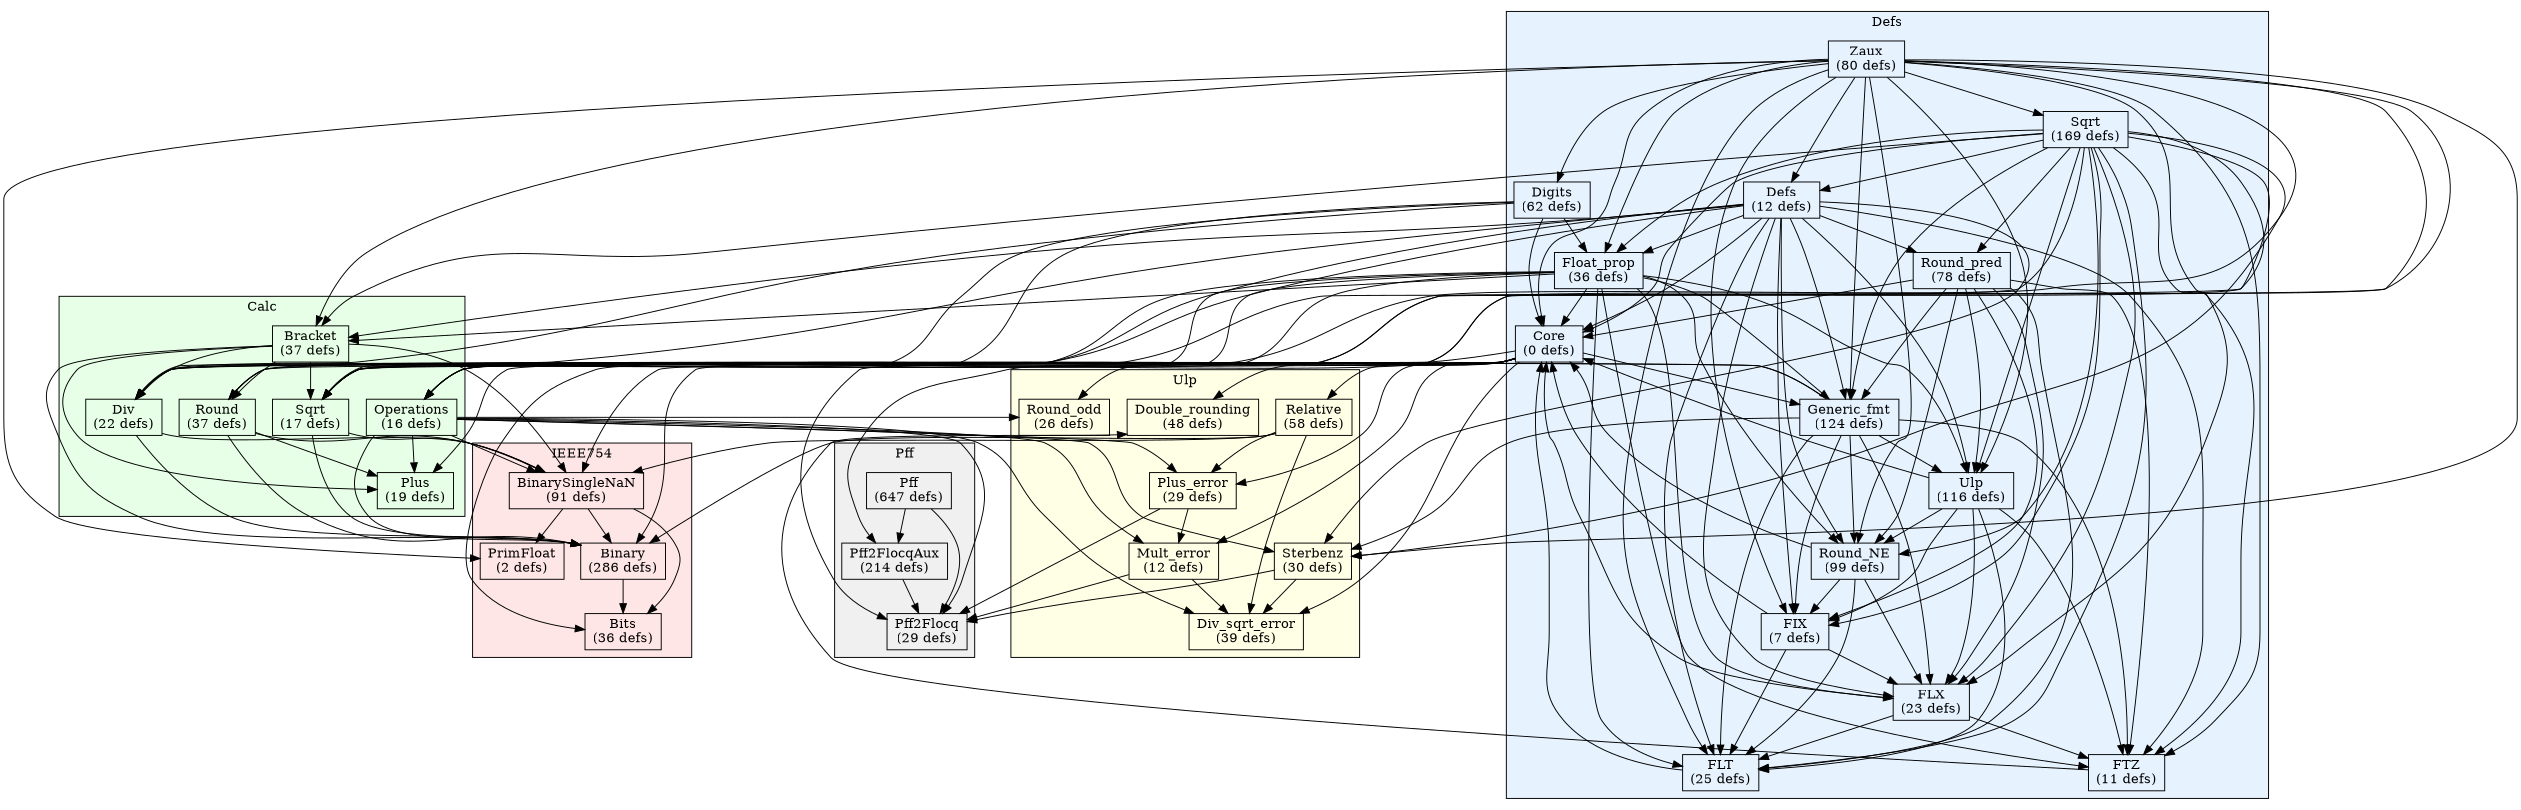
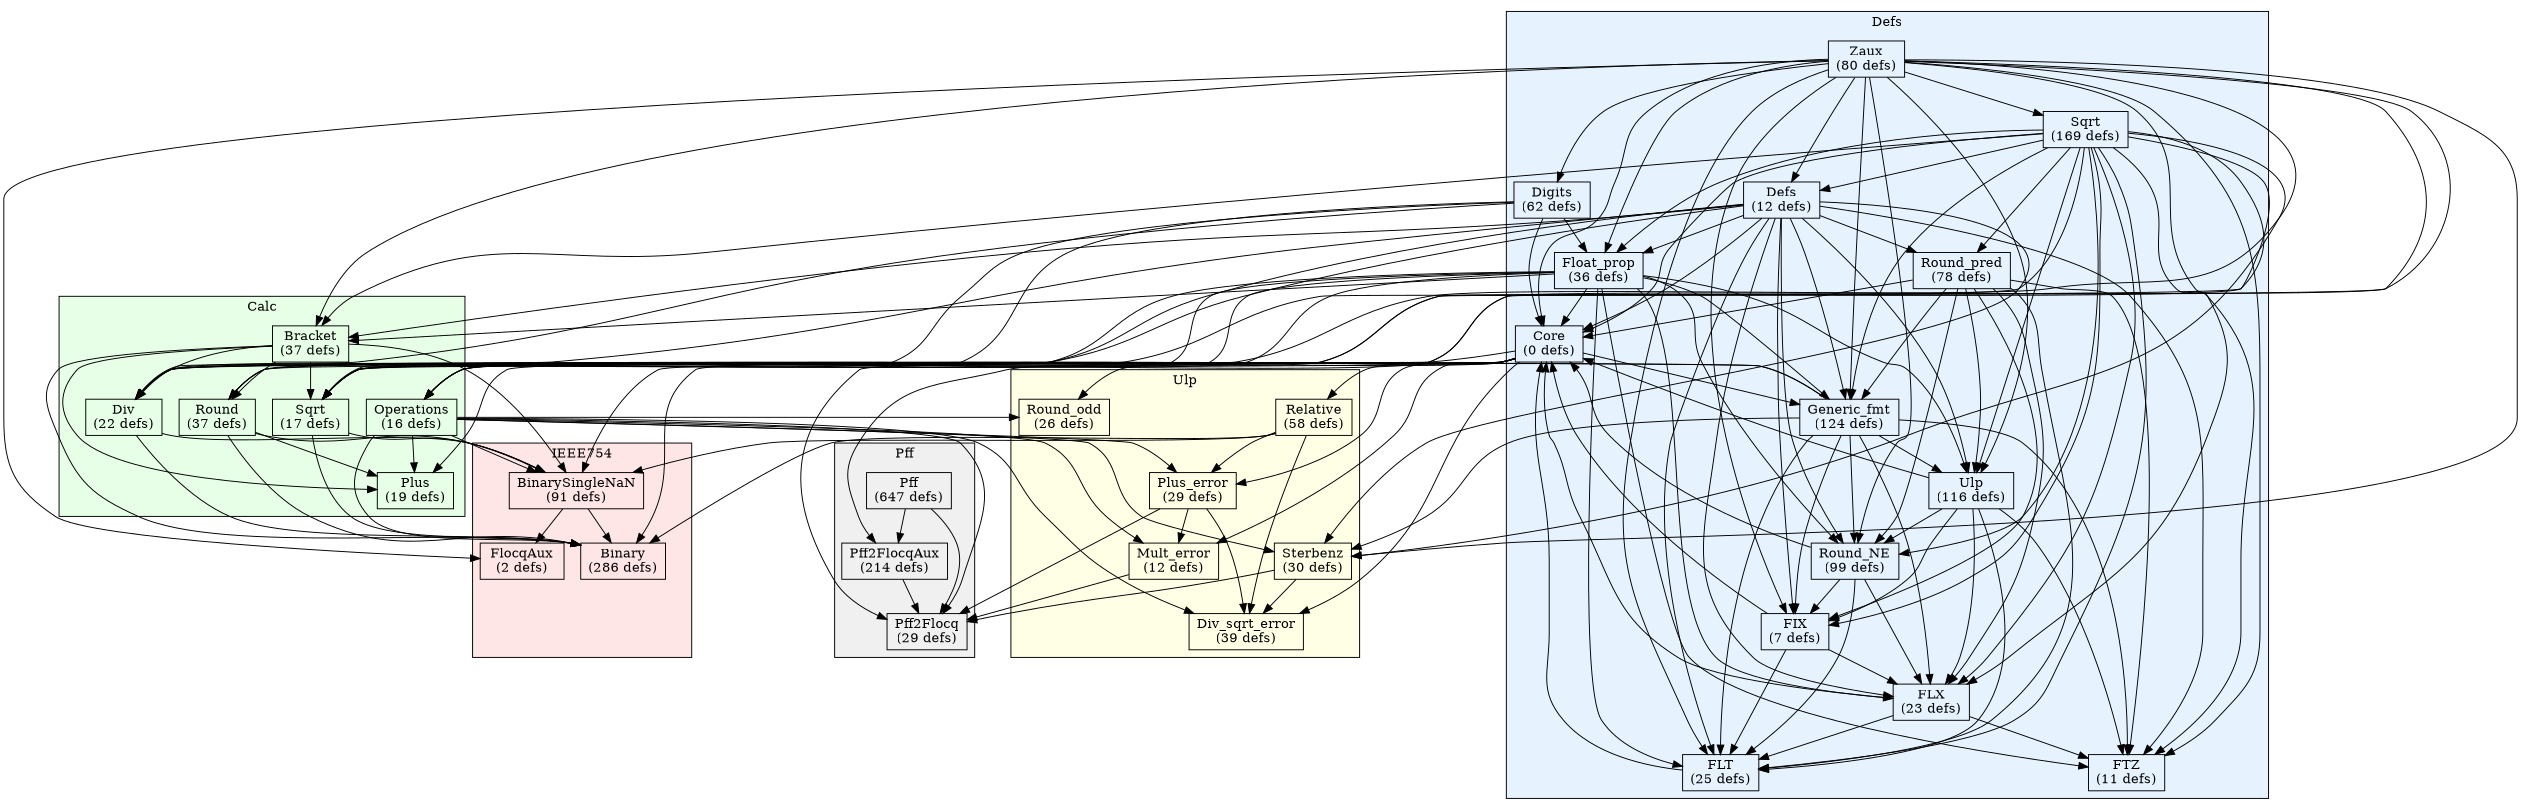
node "Double_rounding (48 defs)": removed
node "PrimFloat (2 defs)": label "PrimFloat (2 defs)" -> "FlocqAux (2 defs)"
edge "Mult_error (12 defs)" -> "Div_sqrt_error (39 defs)": now "Plus_error (29 defs)" -> "Div_sqrt_error (39 defs)"
node "Bits (36 defs)": removed
